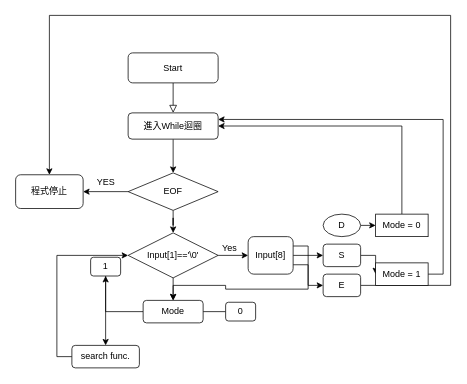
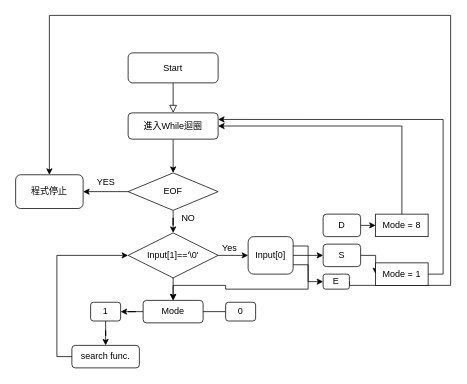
node "NO": added
node "D": shape ellipse -> rounded rectangle
node "Mode = 0": label "Mode = 0" -> "Mode = 8"
node "Input[8]": label "Input[8]" -> "Input[0]"
node "1": moved (105, 267) -> (105, 312)
node "E": size 38x23 -> 26x15
